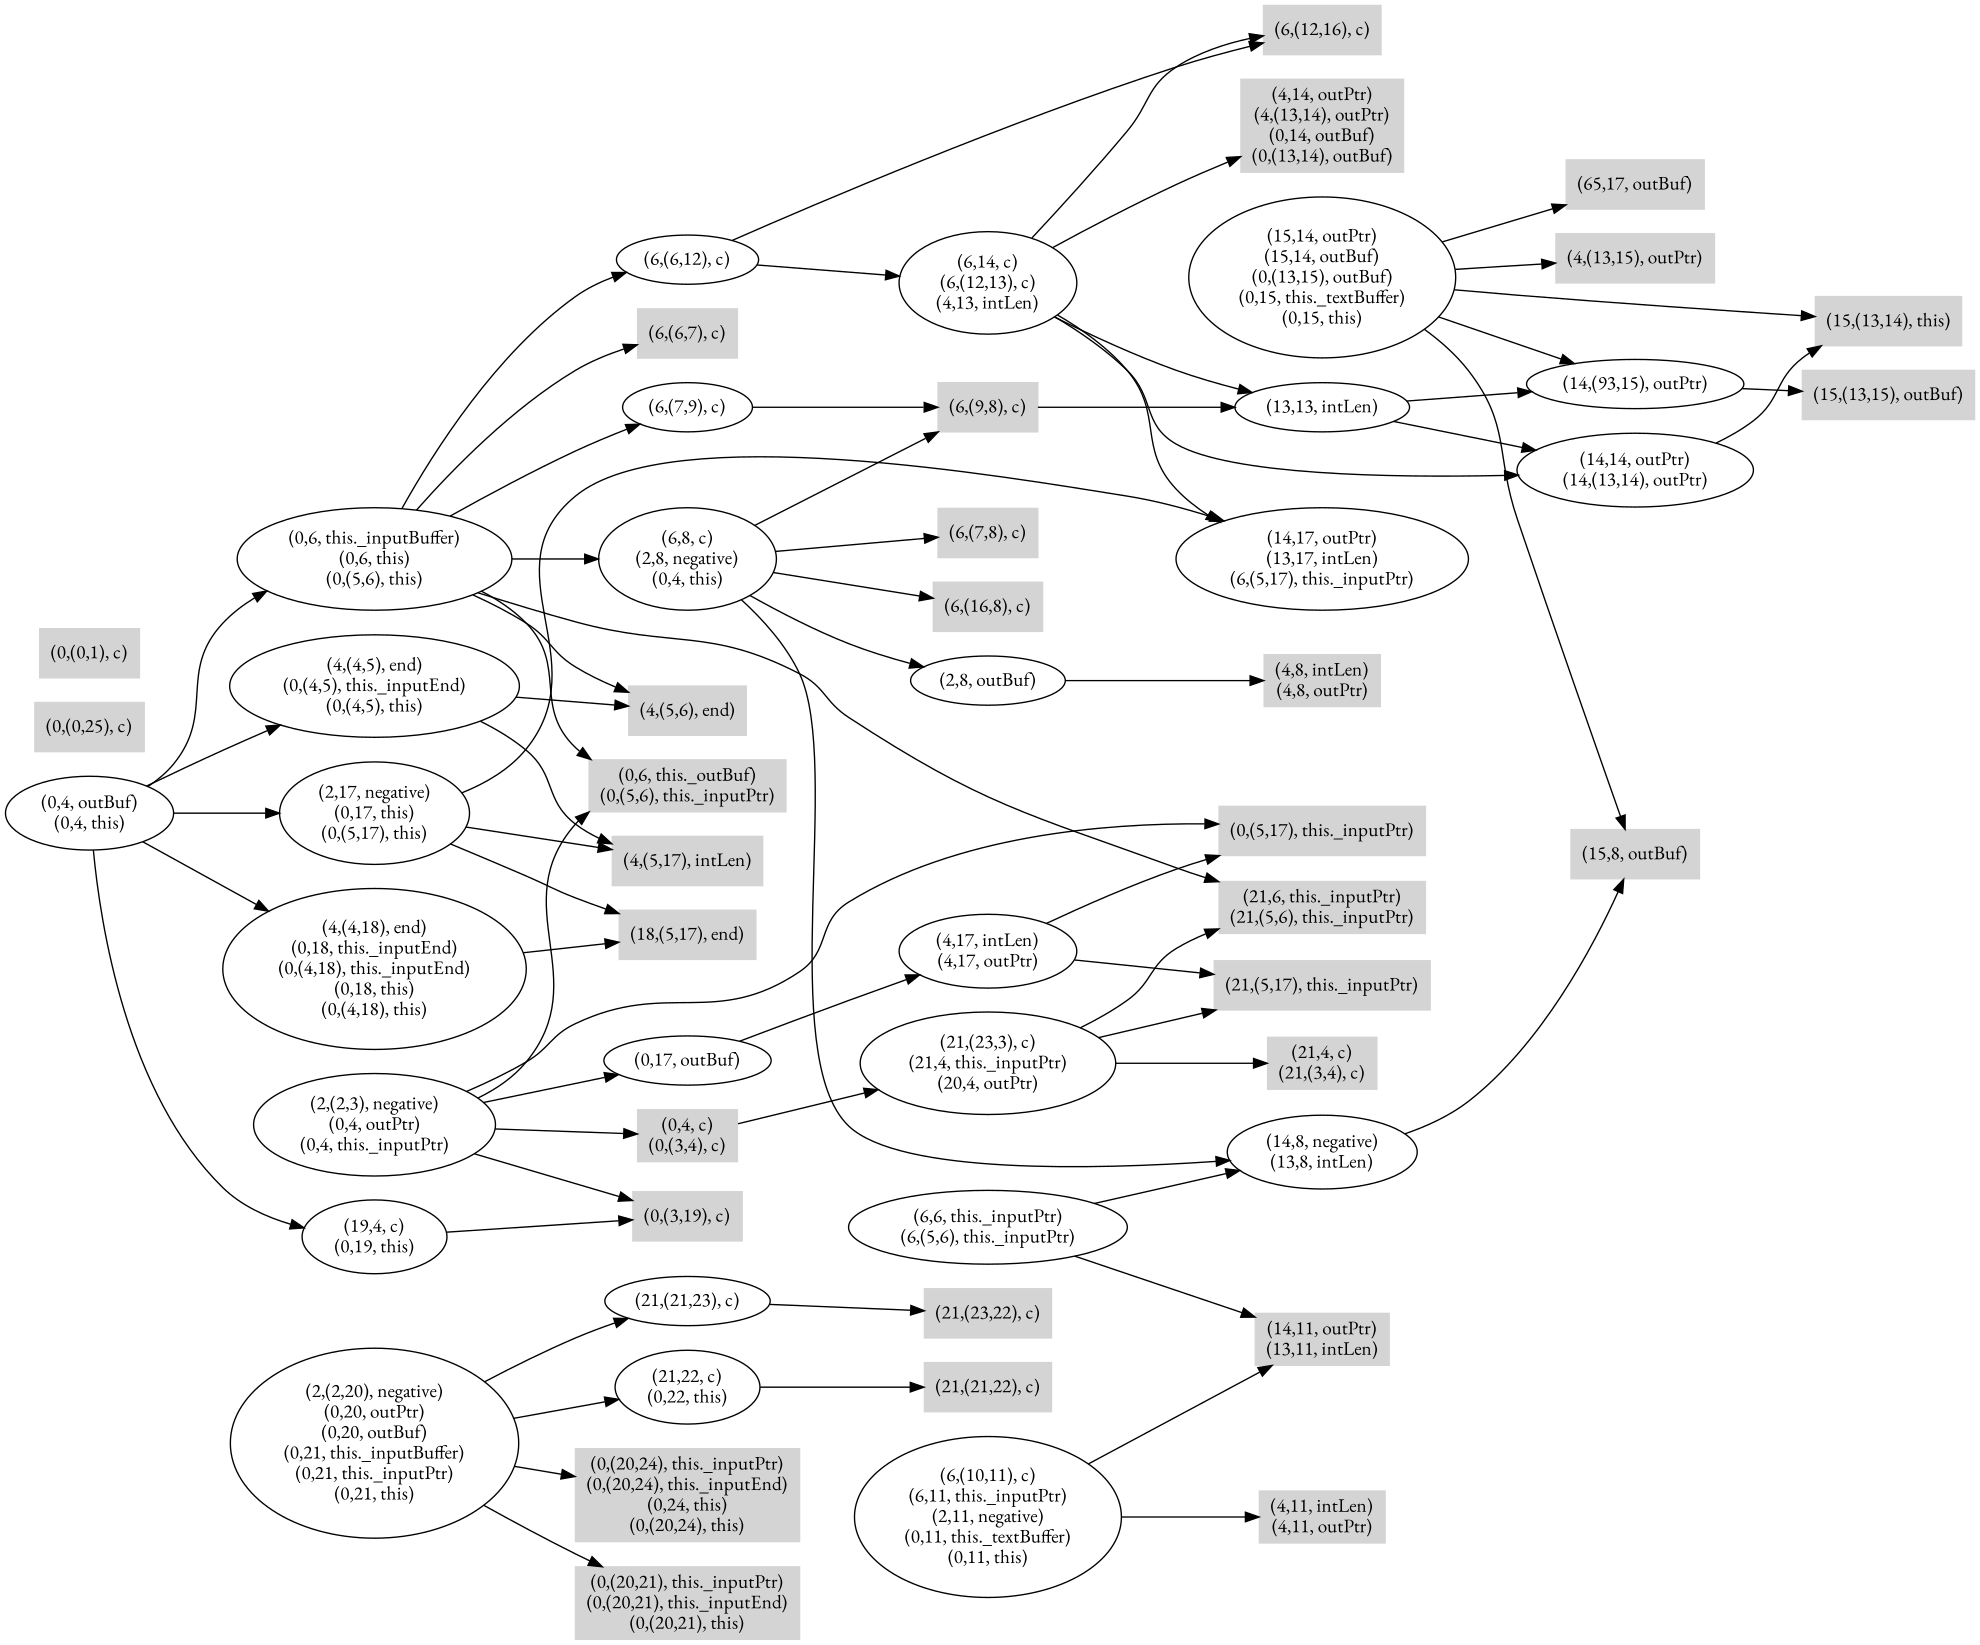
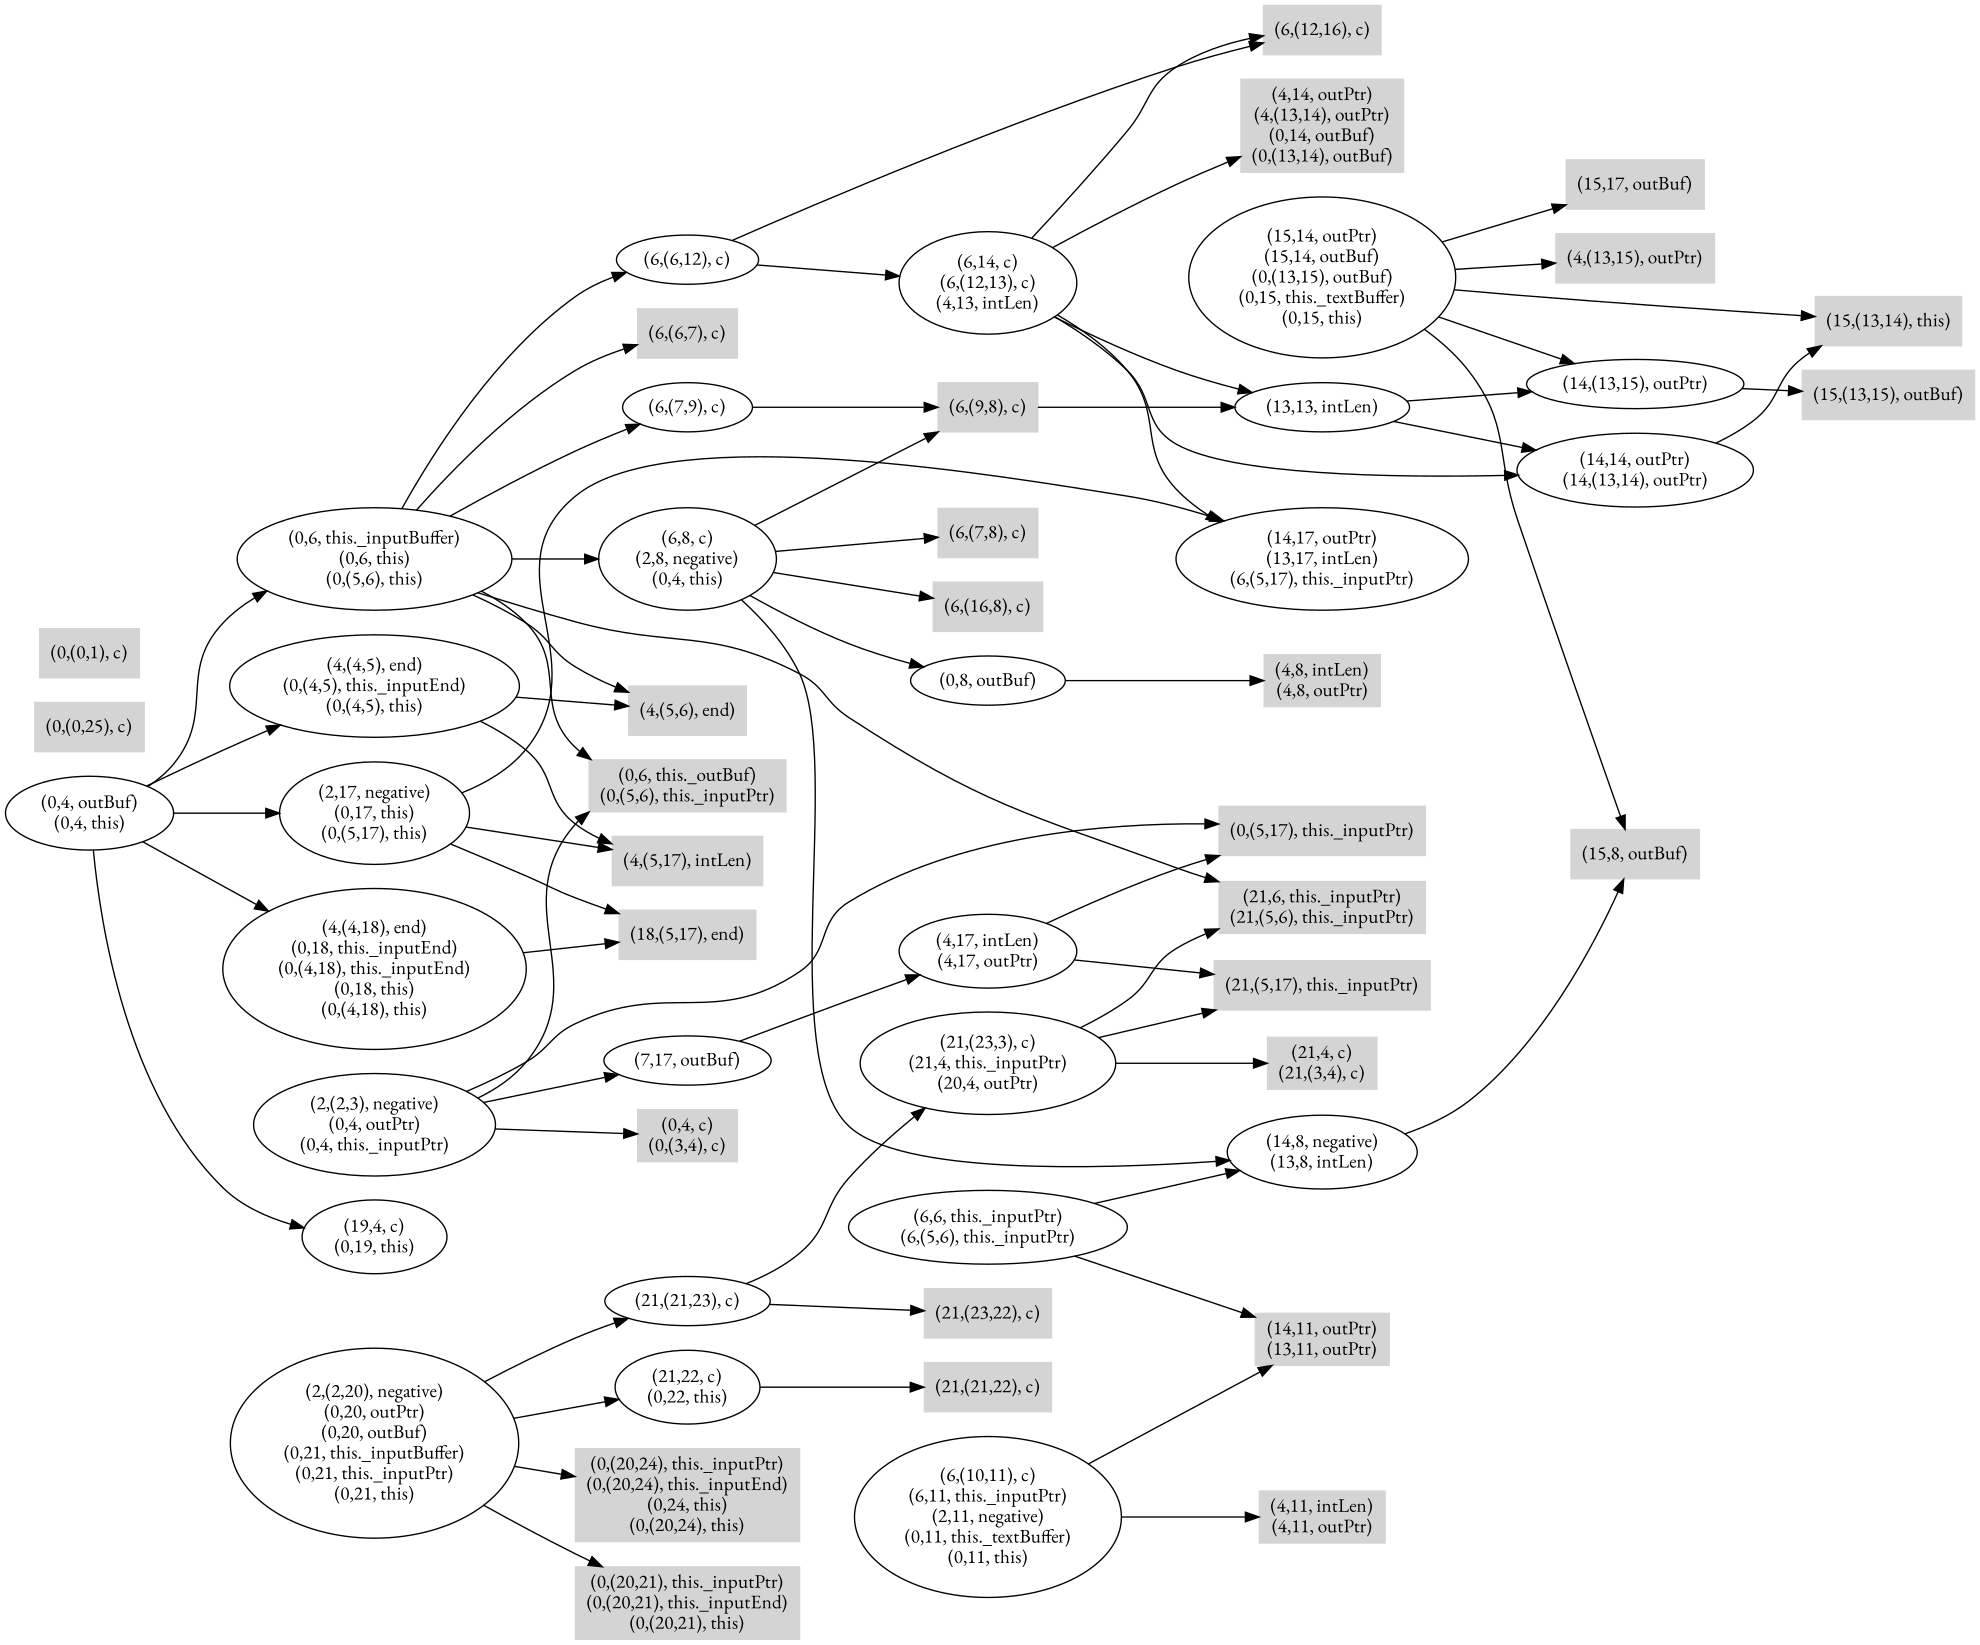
node "(65,17, outBuf)": label "(65,17, outBuf)" -> "(15,17, outBuf)"
node "(14,(93,15), outPtr)": label "(14,(93,15), outPtr)" -> "(14,(13,15), outPtr)"
node "(2,8, outBuf)": label "(2,8, outBuf)" -> "(0,8, outBuf)"
node "(0,17, outBuf)": label "(0,17, outBuf)" -> "(7,17, outBuf)"
edge "(0,4, c) (0,(3,4), c)" -> "(21,(23,3), c) (21,4, this._inputPtr) (20,4, outPtr)": now "(21,(21,23), c)" -> "(21,(23,3), c) (21,4, this._inputPtr) (20,4, outPtr)"
node "(0,(3,19), c)": removed
node "(14,11, outPtr) (13,11, intLen)": label "(14,11, outPtr) (13,11, intLen)" -> "(14,11, outPtr) (13,11, outPtr)"
